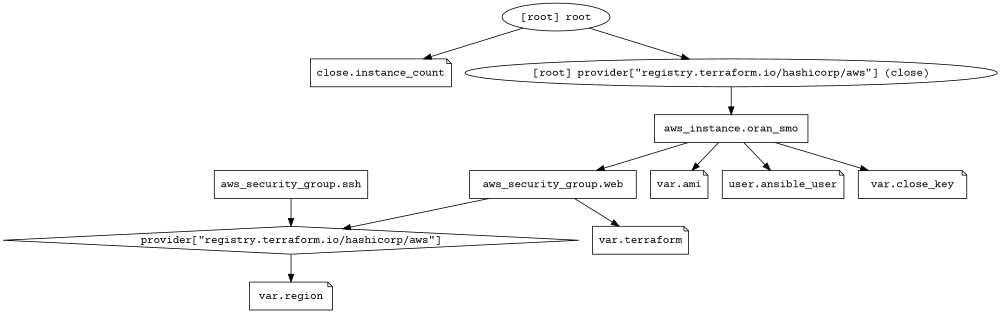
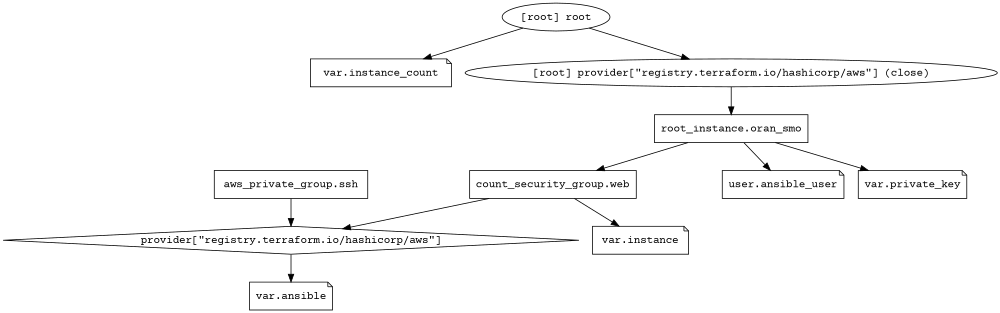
node "close.instance_count": label "close.instance_count" -> "var.instance_count"
node "aws_instance.oran_smo": label "aws_instance.oran_smo" -> "root_instance.oran_smo"
node "aws_security_group.ssh": label "aws_security_group.ssh" -> "aws_private_group.ssh"
node "aws_security_group.web": label "aws_security_group.web" -> "count_security_group.web"
node "var.ami": removed
node "var.close_key": label "var.close_key" -> "var.private_key"
node "var.terraform": label "var.terraform" -> "var.instance"
node "var.region": label "var.region" -> "var.ansible"
